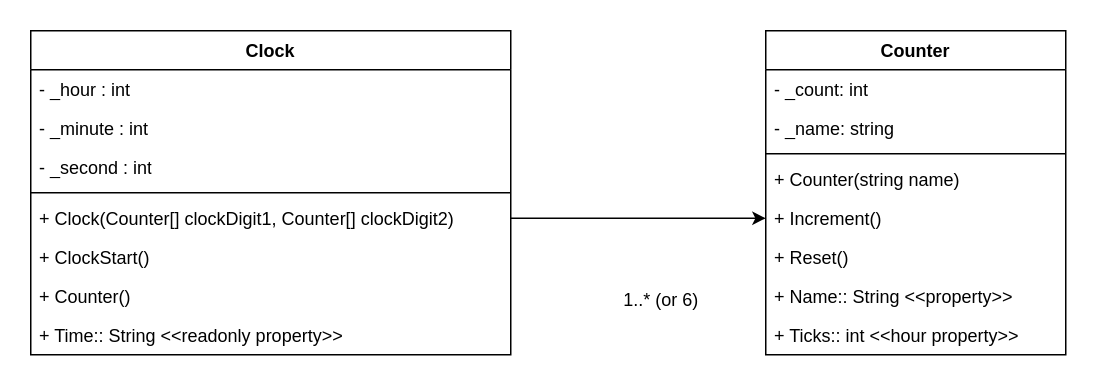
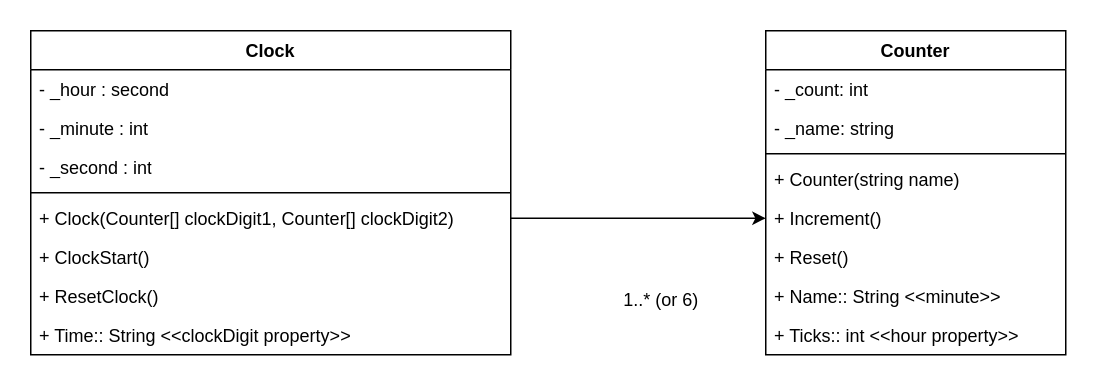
node "- _hour : int": label "- _hour : int" -> "- _hour : second"
node "+ Counter()": label "+ Counter()" -> "+ ResetClock()"
node "+ Name:: String <<property>>": label "+ Name:: String <<property>>" -> "+ Name:: String <<minute>>"
node "+ Time:: String <<readonly property>>": label "+ Time:: String <<readonly property>>" -> "+ Time:: String <<clockDigit property>>"
